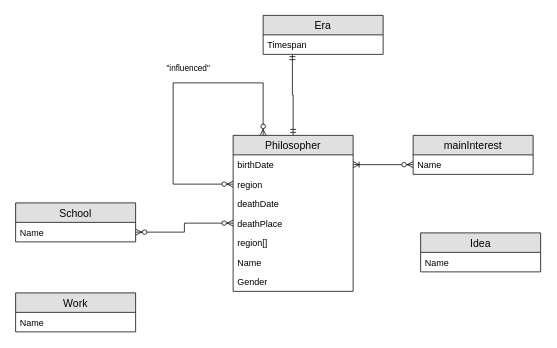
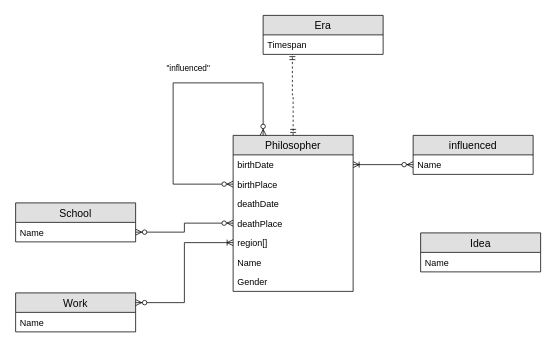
edge "Timespan" -- "Philosopher": style solid -> dashed
node "mainInterest": label "mainInterest" -> "influenced"
node "region": label "region" -> "birthPlace"
edge "region[]" -- "Work": added
